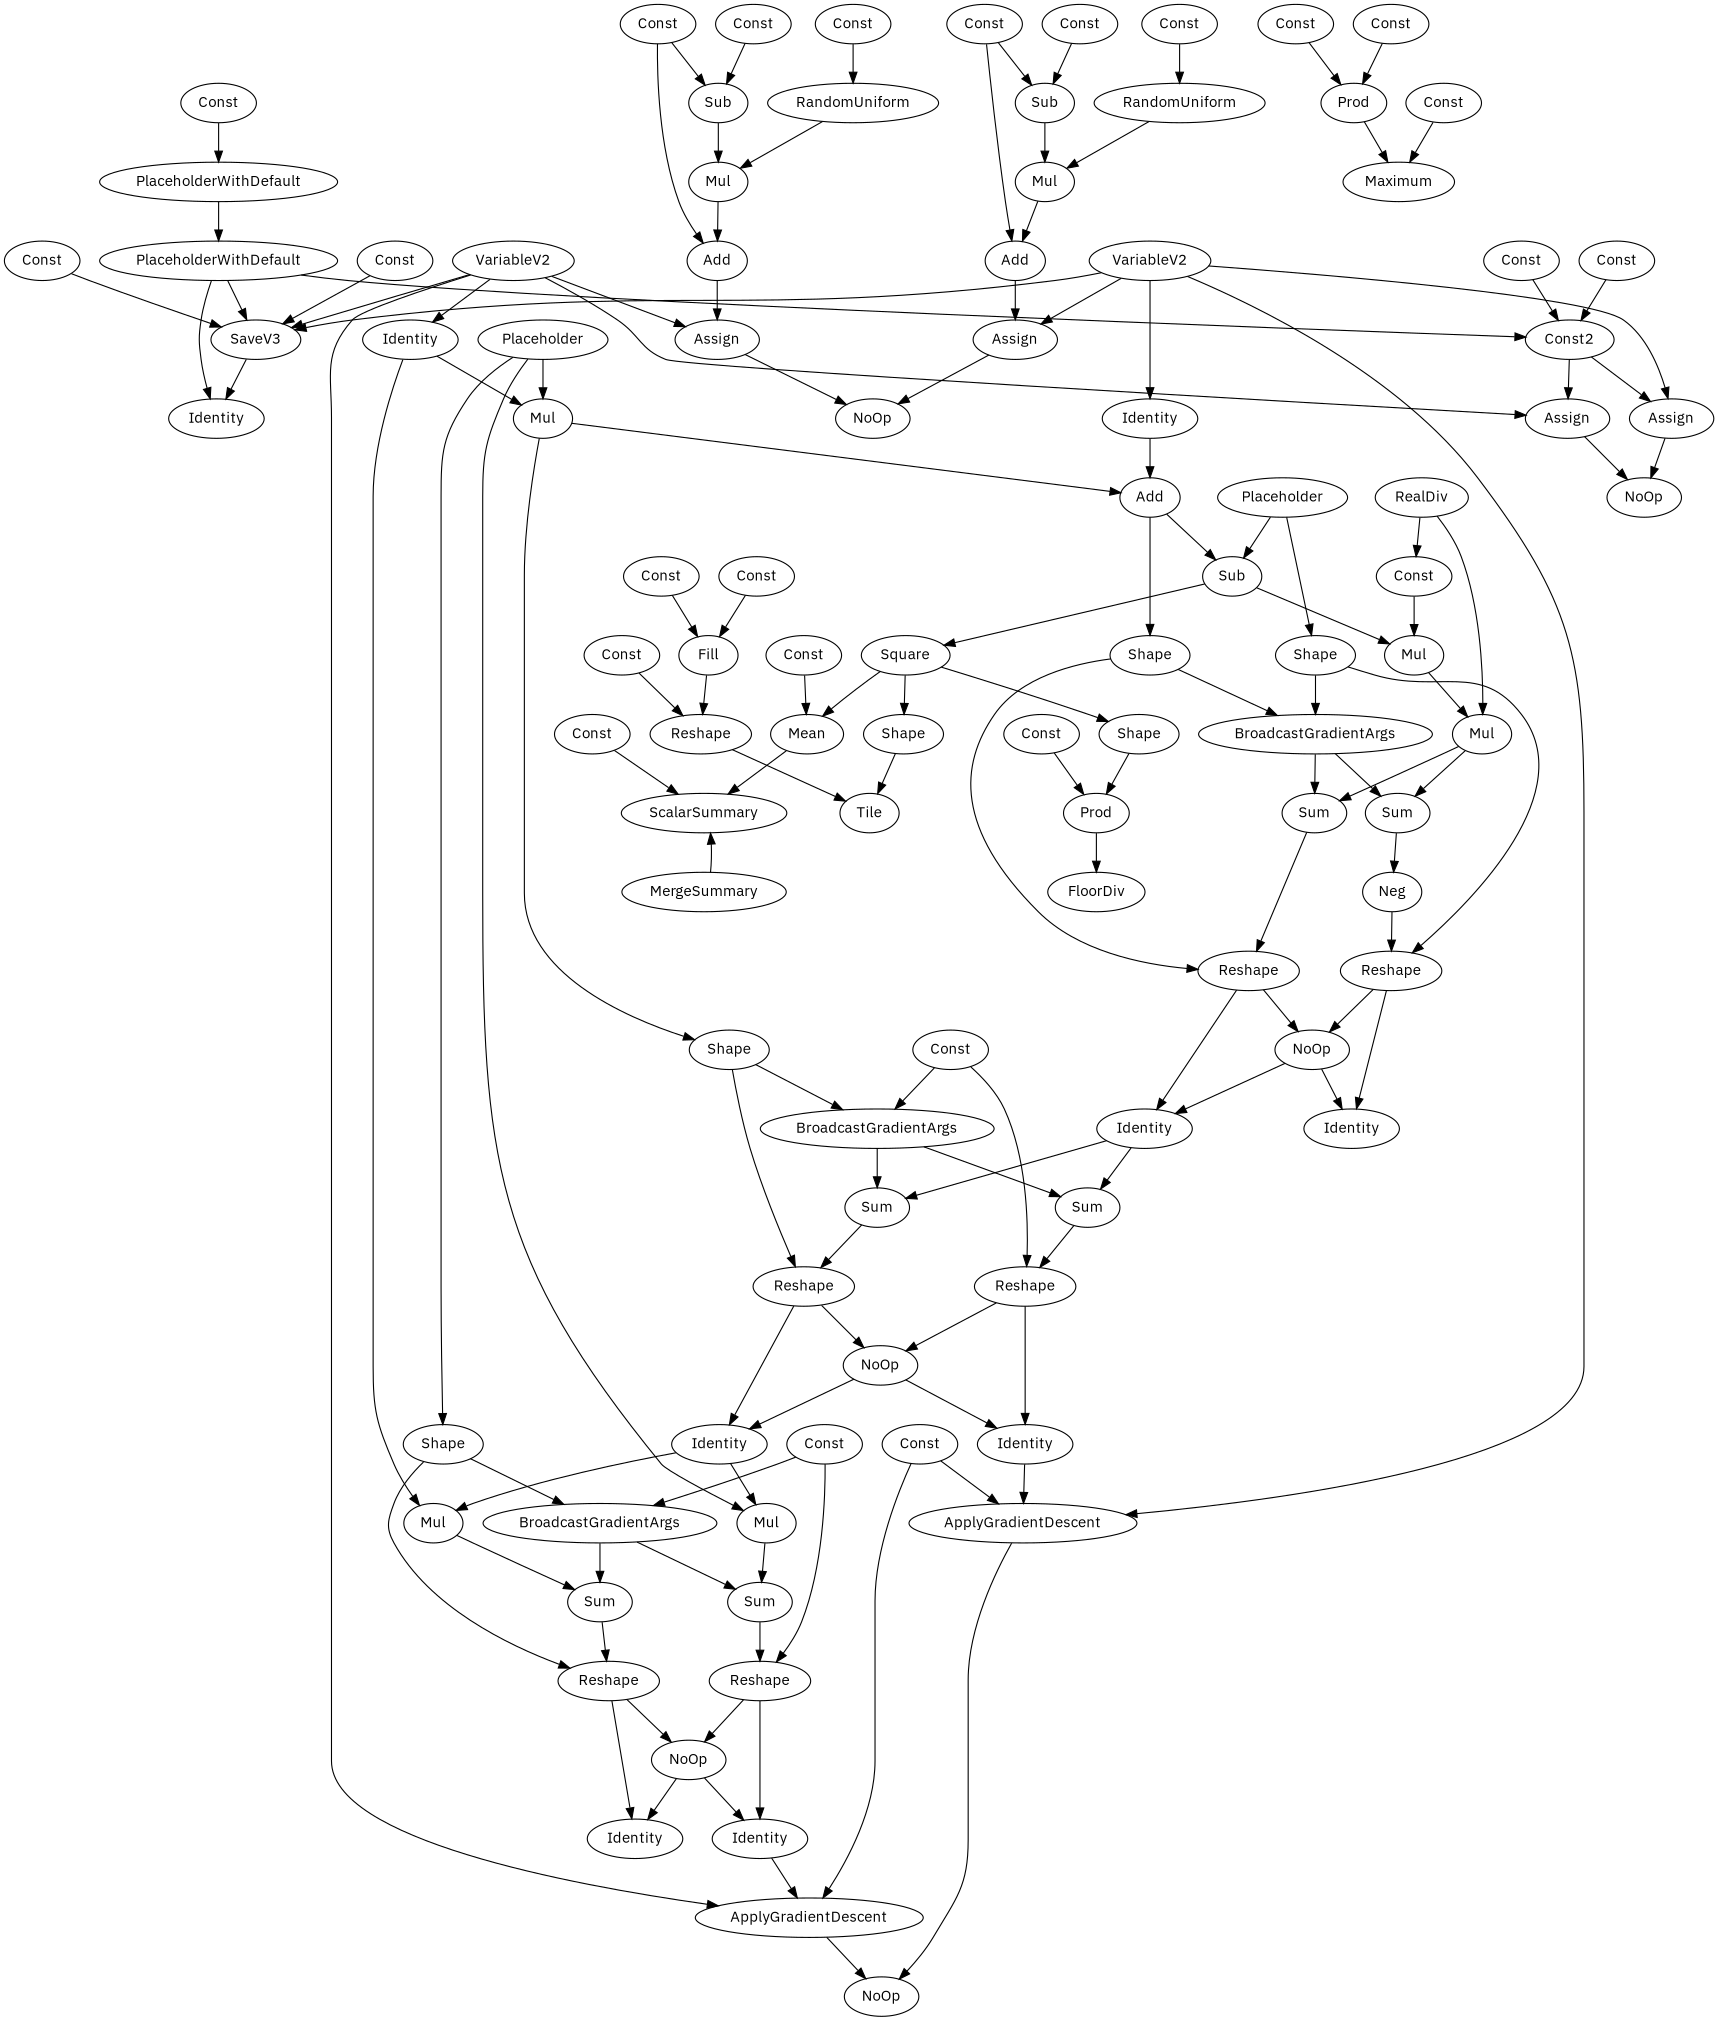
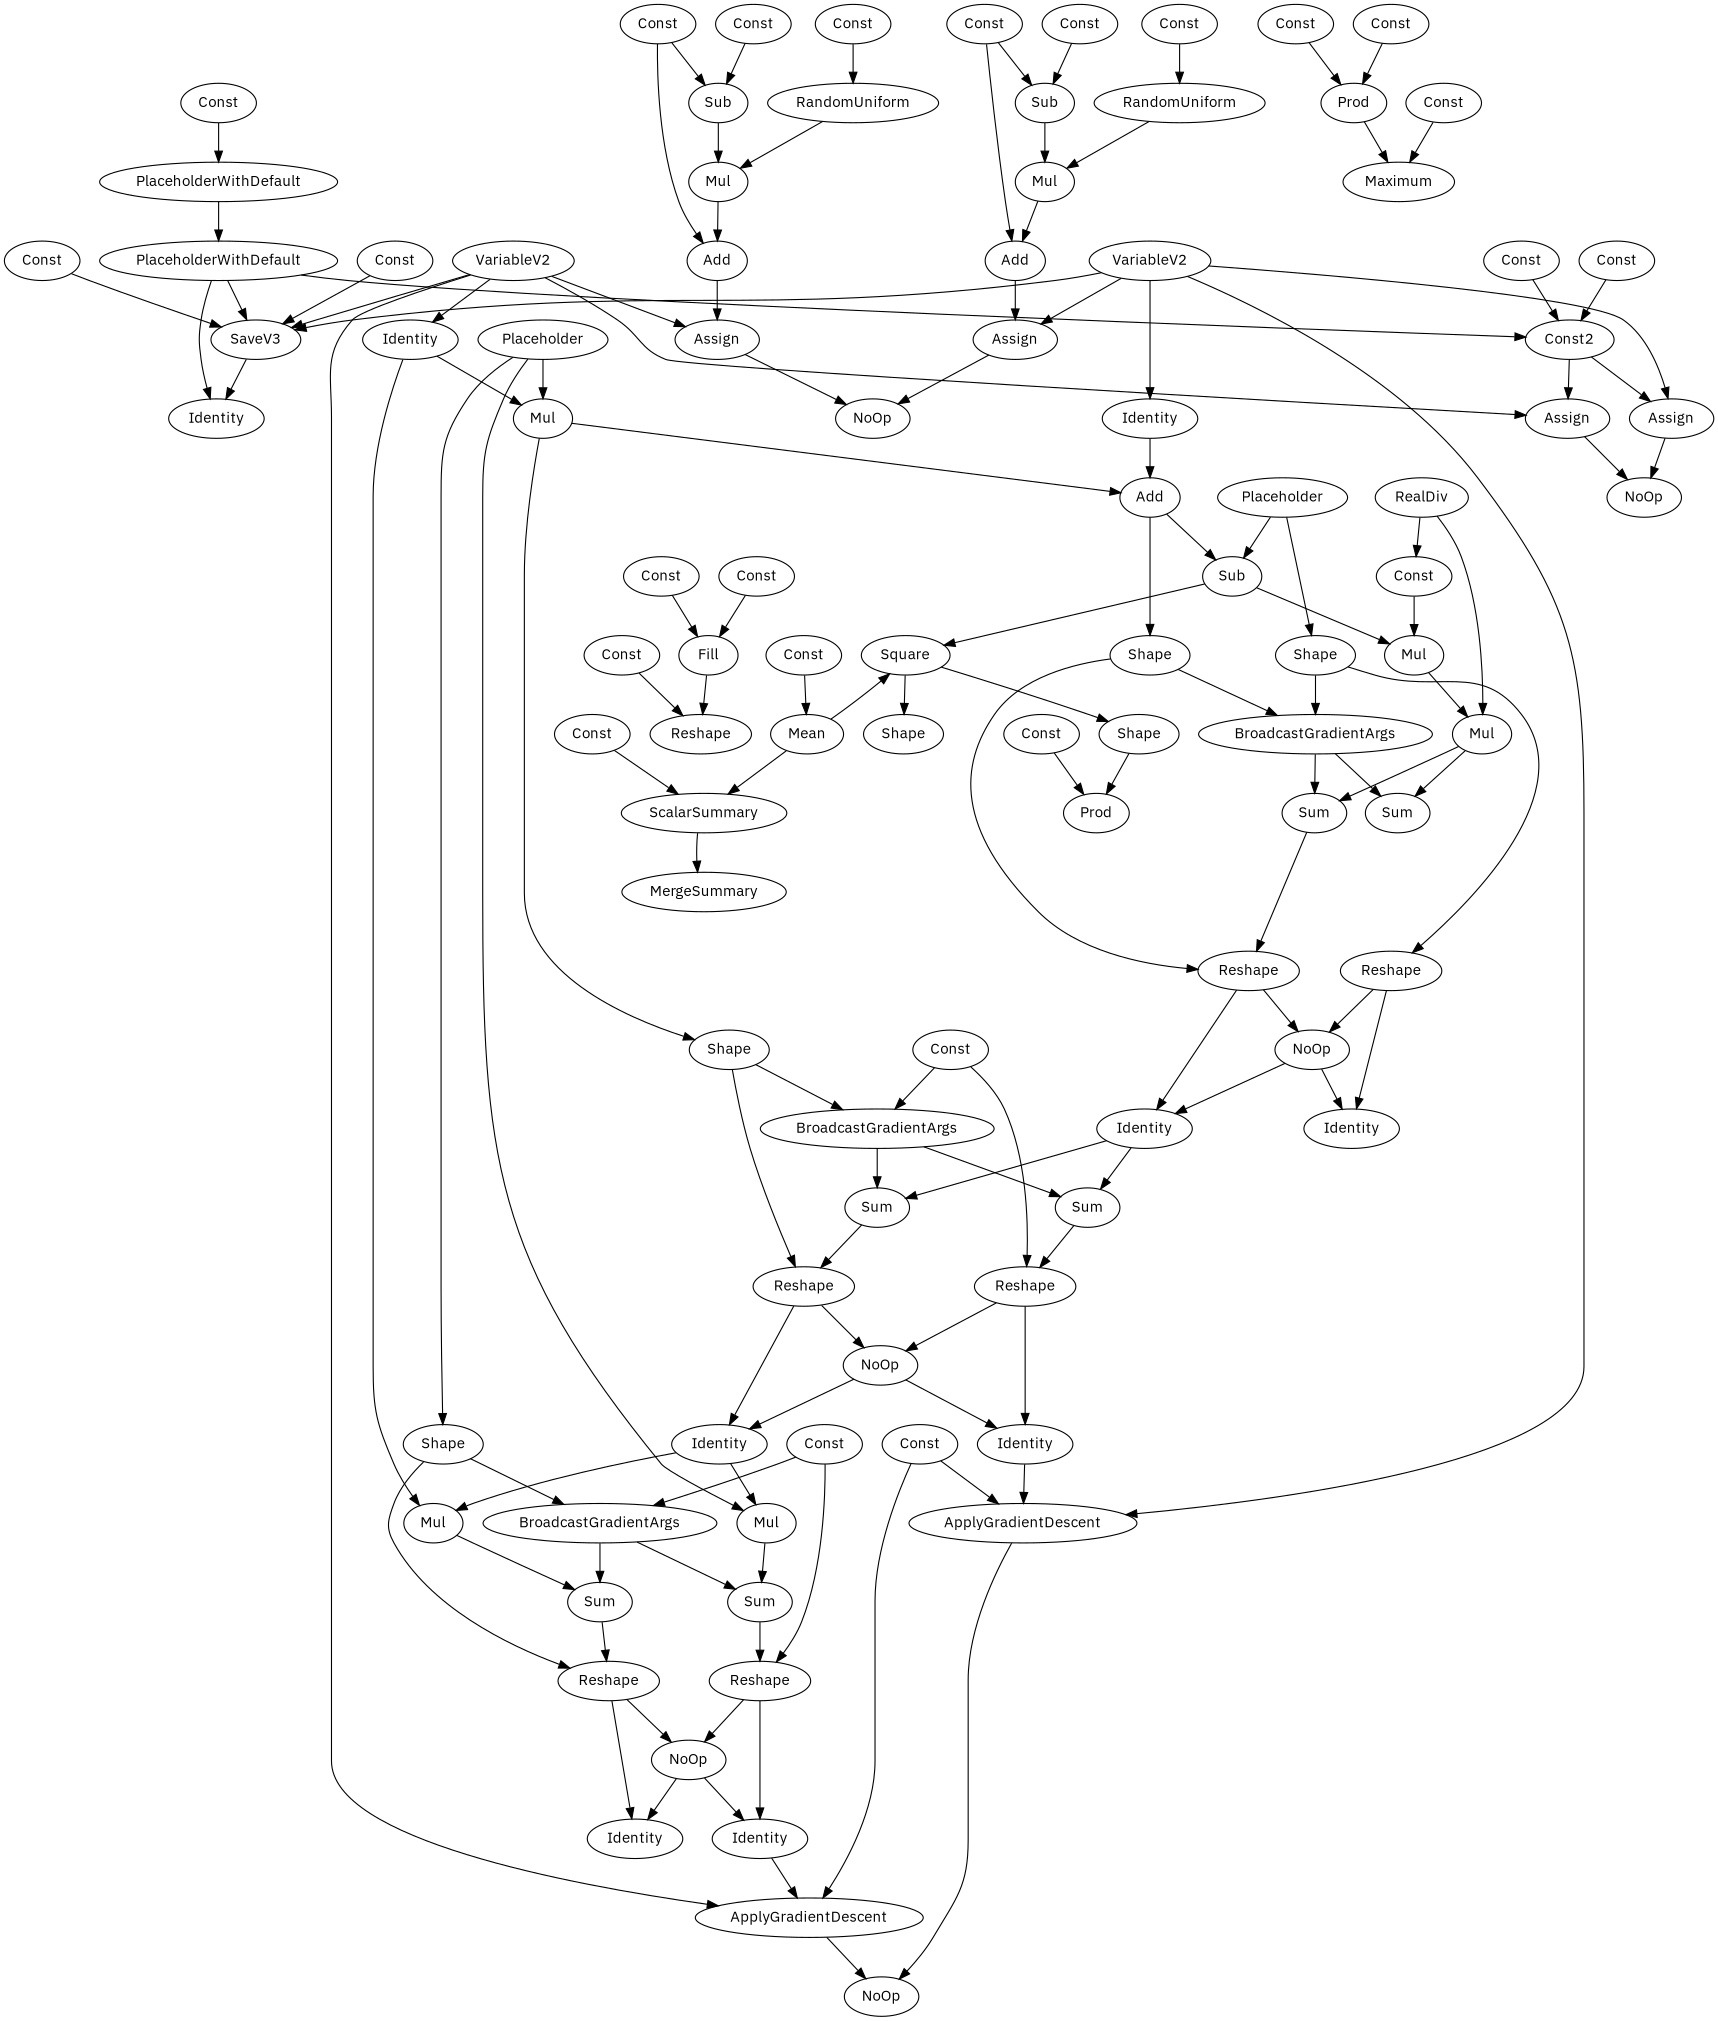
edge "Square" -> "Mean": reversed
node "Tile": removed
edge "MergeSummary" -> "ScalarSummary": reversed
node "FloorDiv": removed
node "Neg": removed
